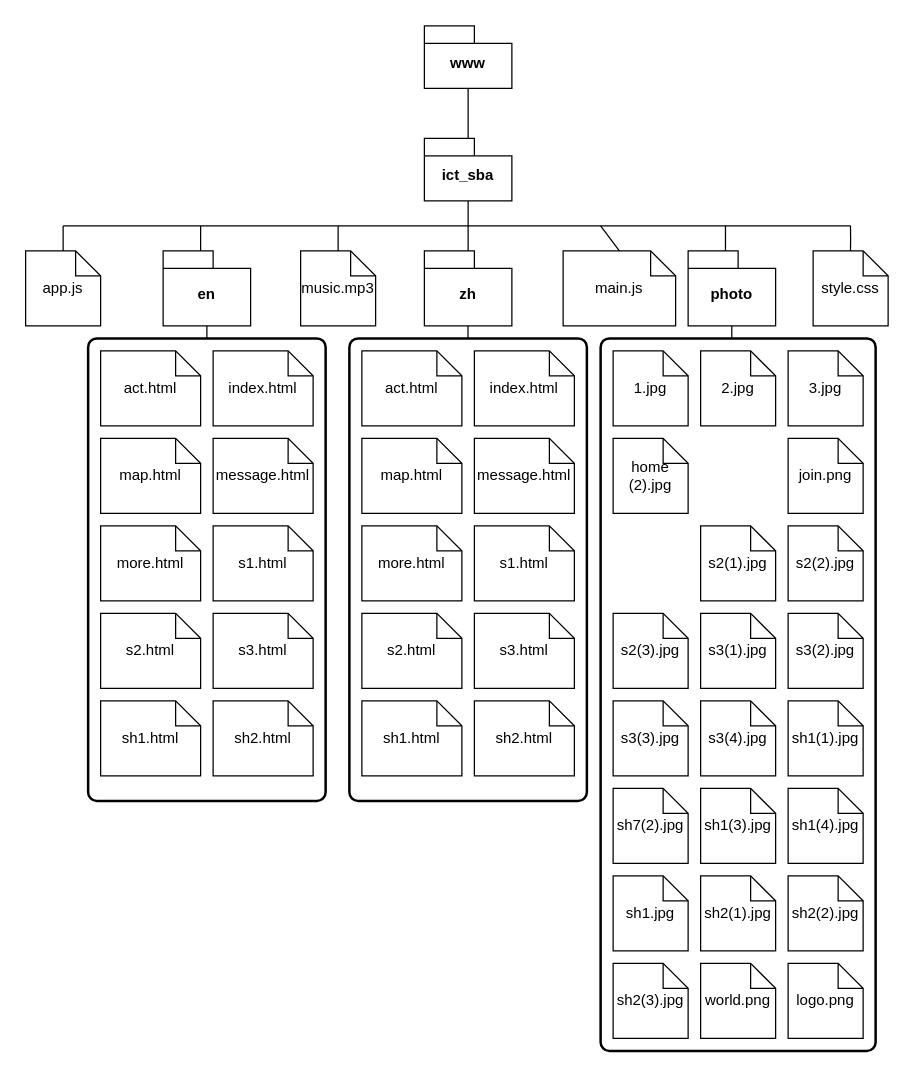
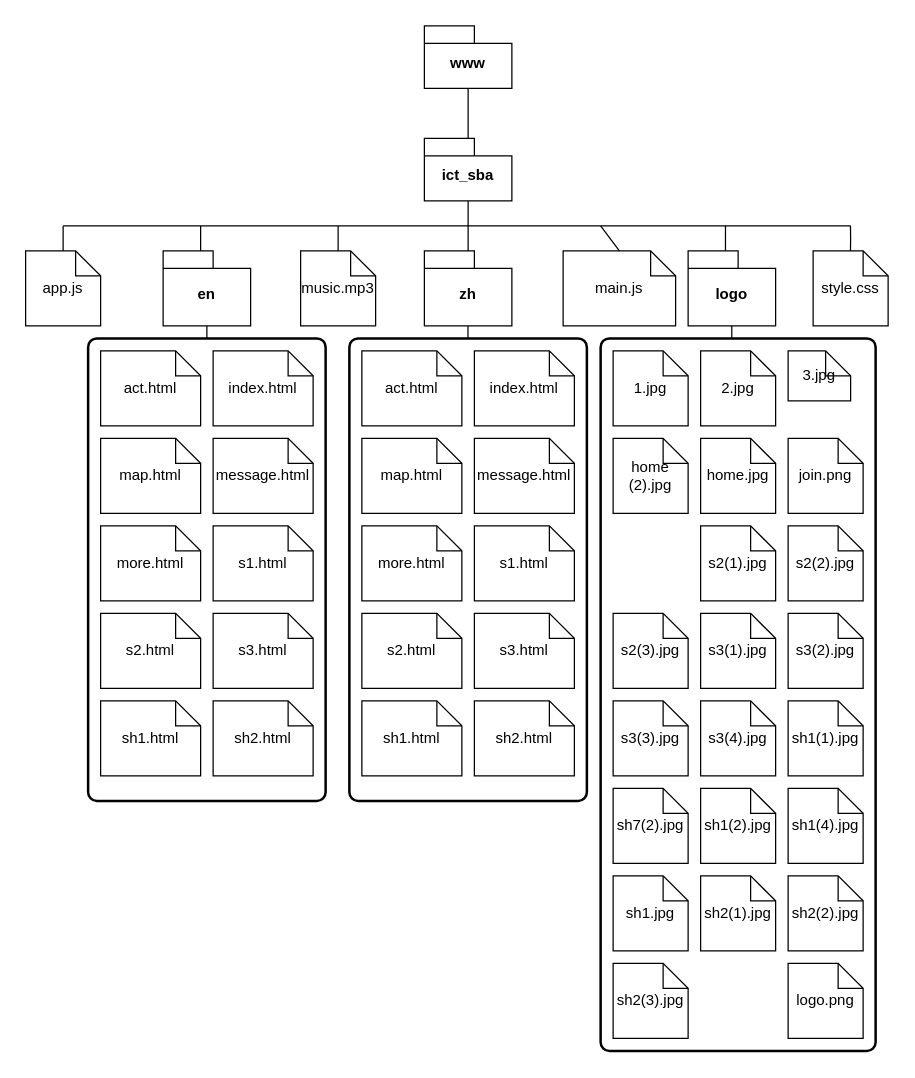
node "photo": label "photo" -> "logo"
node "3.jpg": size 75x75 -> 63x50
node "home.jpg": added
node "sh1(3).jpg": label "sh1(3).jpg" -> "sh1(2).jpg"
node "world.png": removed
